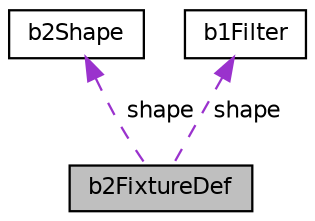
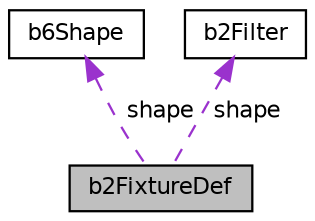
node "b2Shape": label "b2Shape" -> "b6Shape"
node "b1Filter": label "b1Filter" -> "b2Filter"
